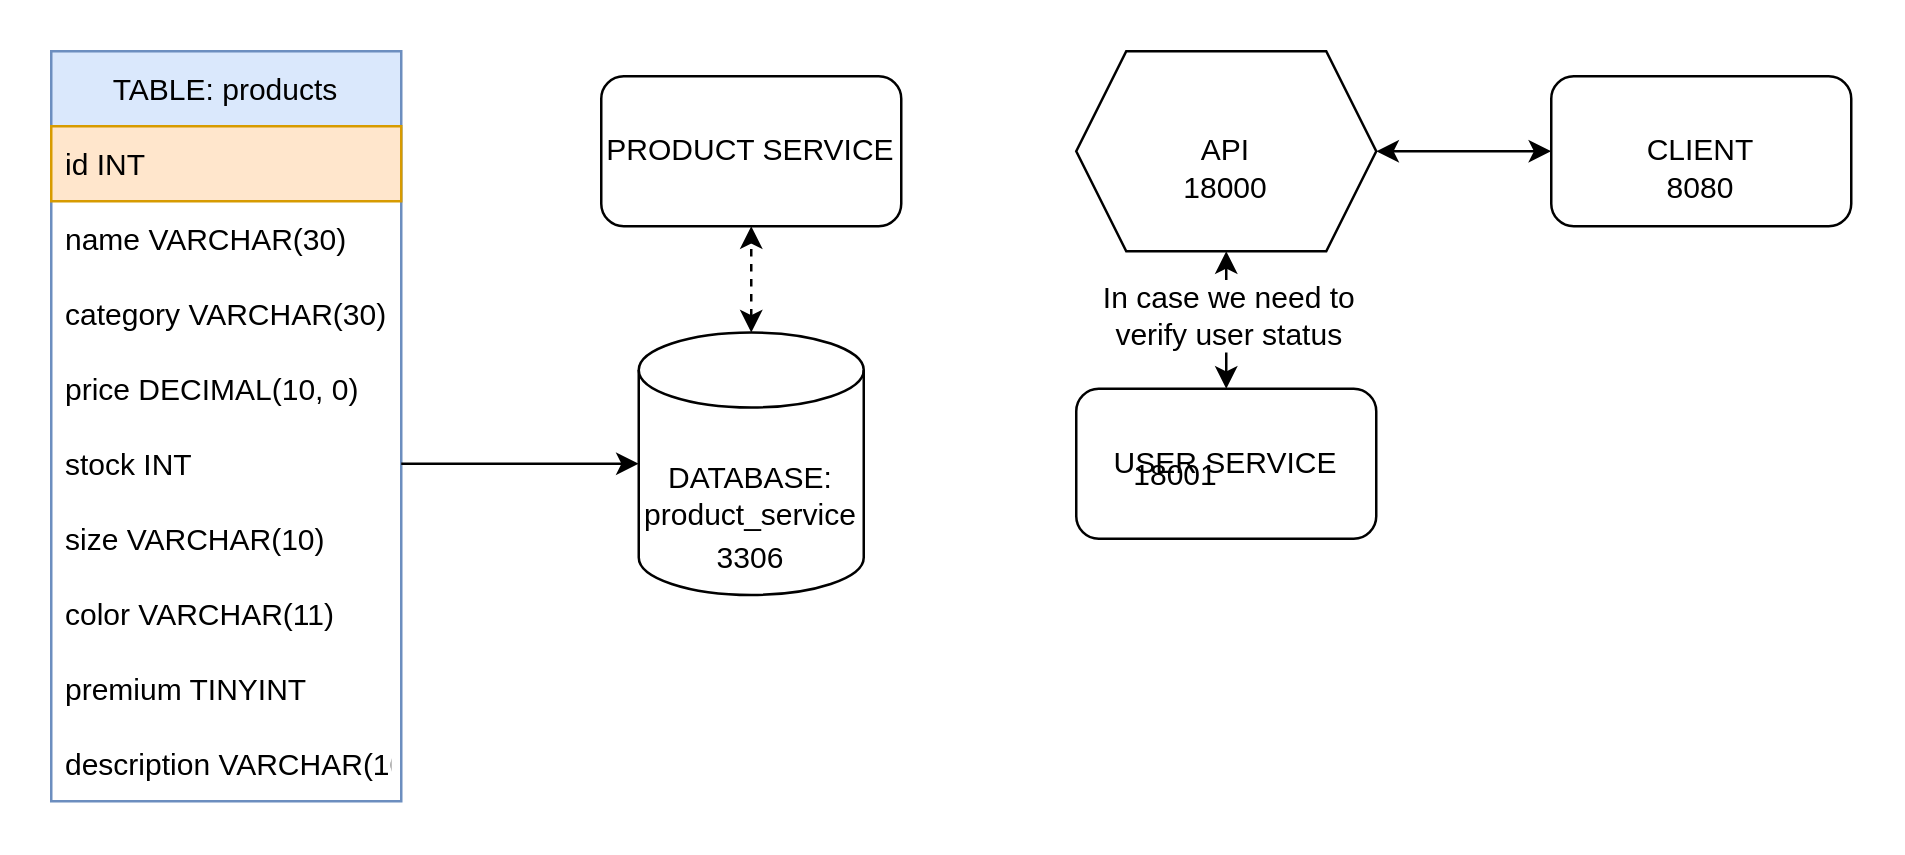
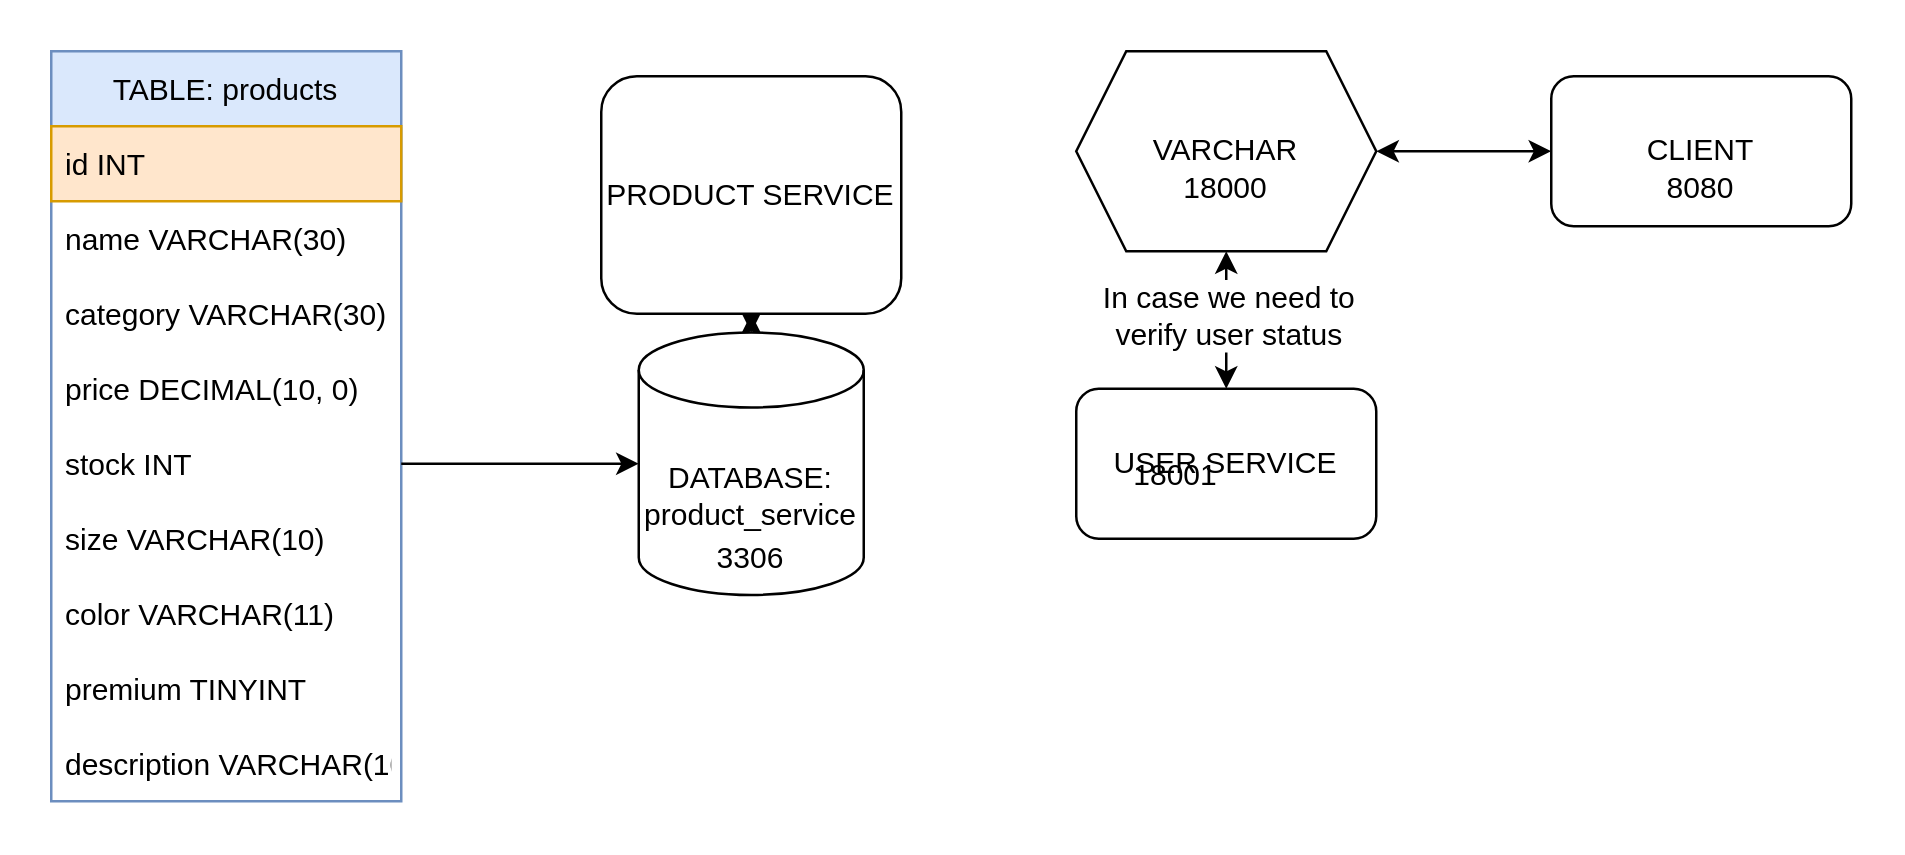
node "PRODUCT SERVICE": size 300x150 -> 300x238
node "API": label "API" -> "VARCHAR"
